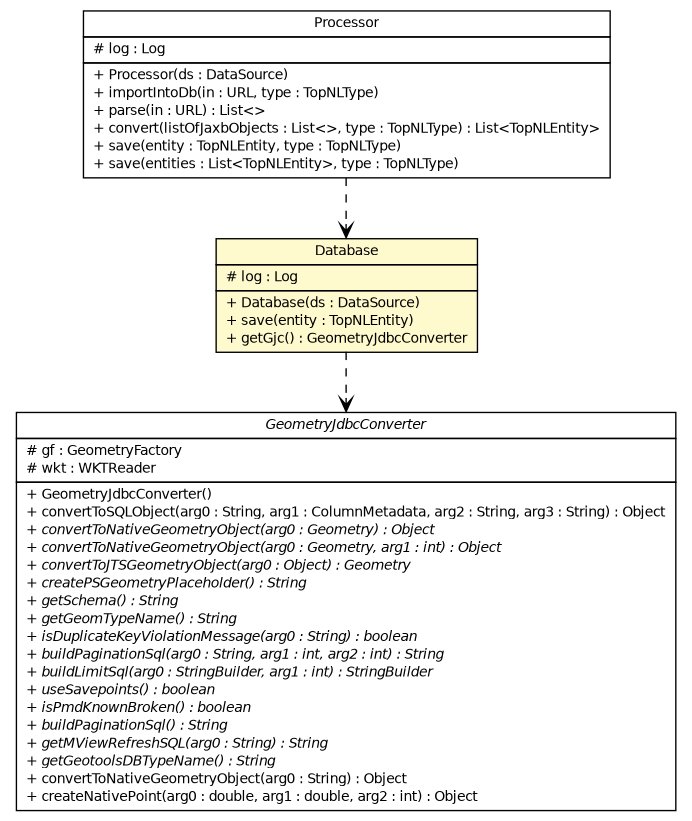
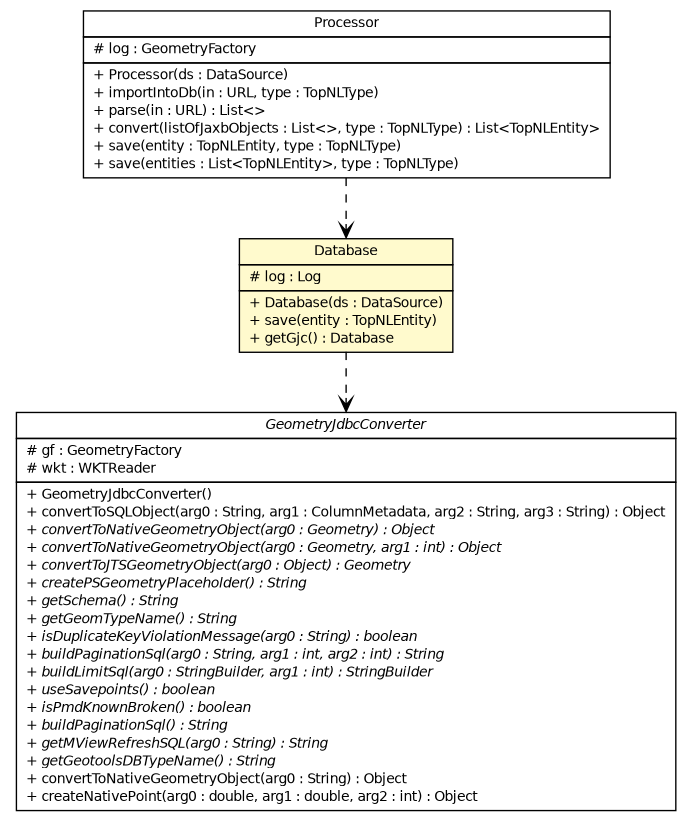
node "Processor": text "# log : Log" -> "# log : GeometryFactory"
node "Database": text "+ getGjc() : GeometryJdbcConverter" -> "+ getGjc() : Database"
